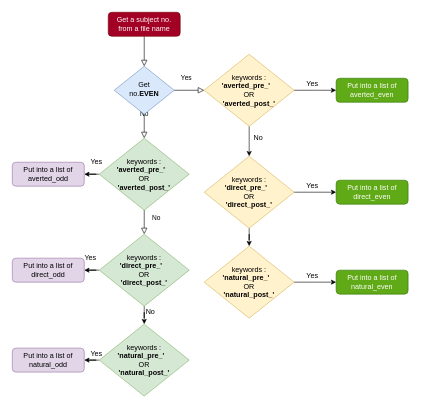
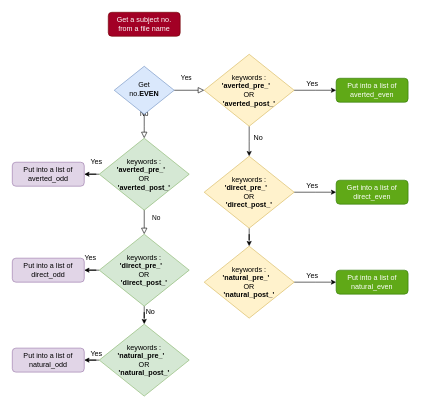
edge "Get a subject no. from a file name" -> "Get no.EVEN": removed
node "Put into a list of direct_even": label "Put into a list of direct_even" -> "Get into a list of direct_even"
